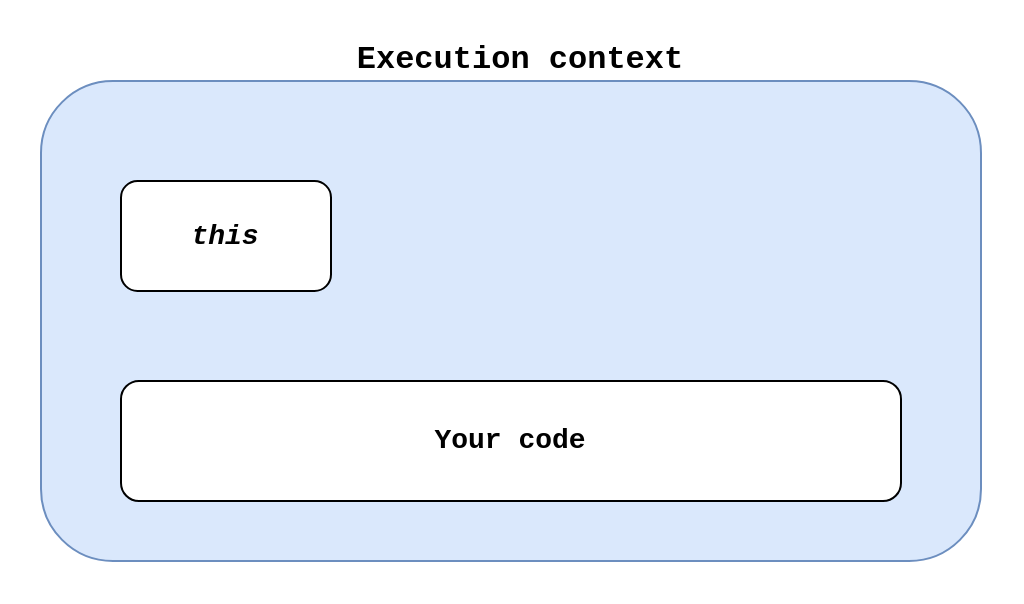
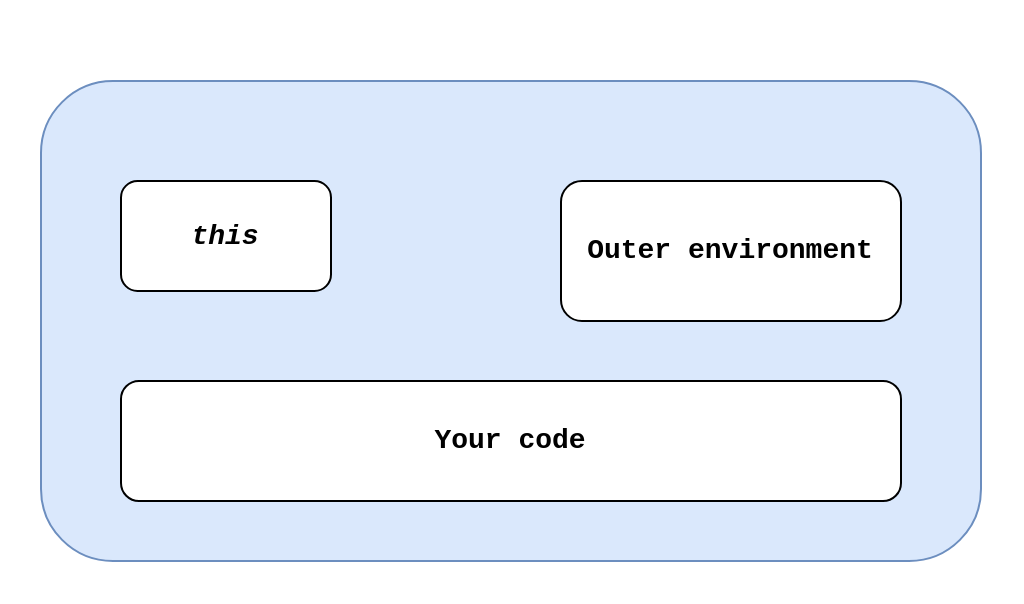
node "Execution context": removed
node "Outer environment": added
